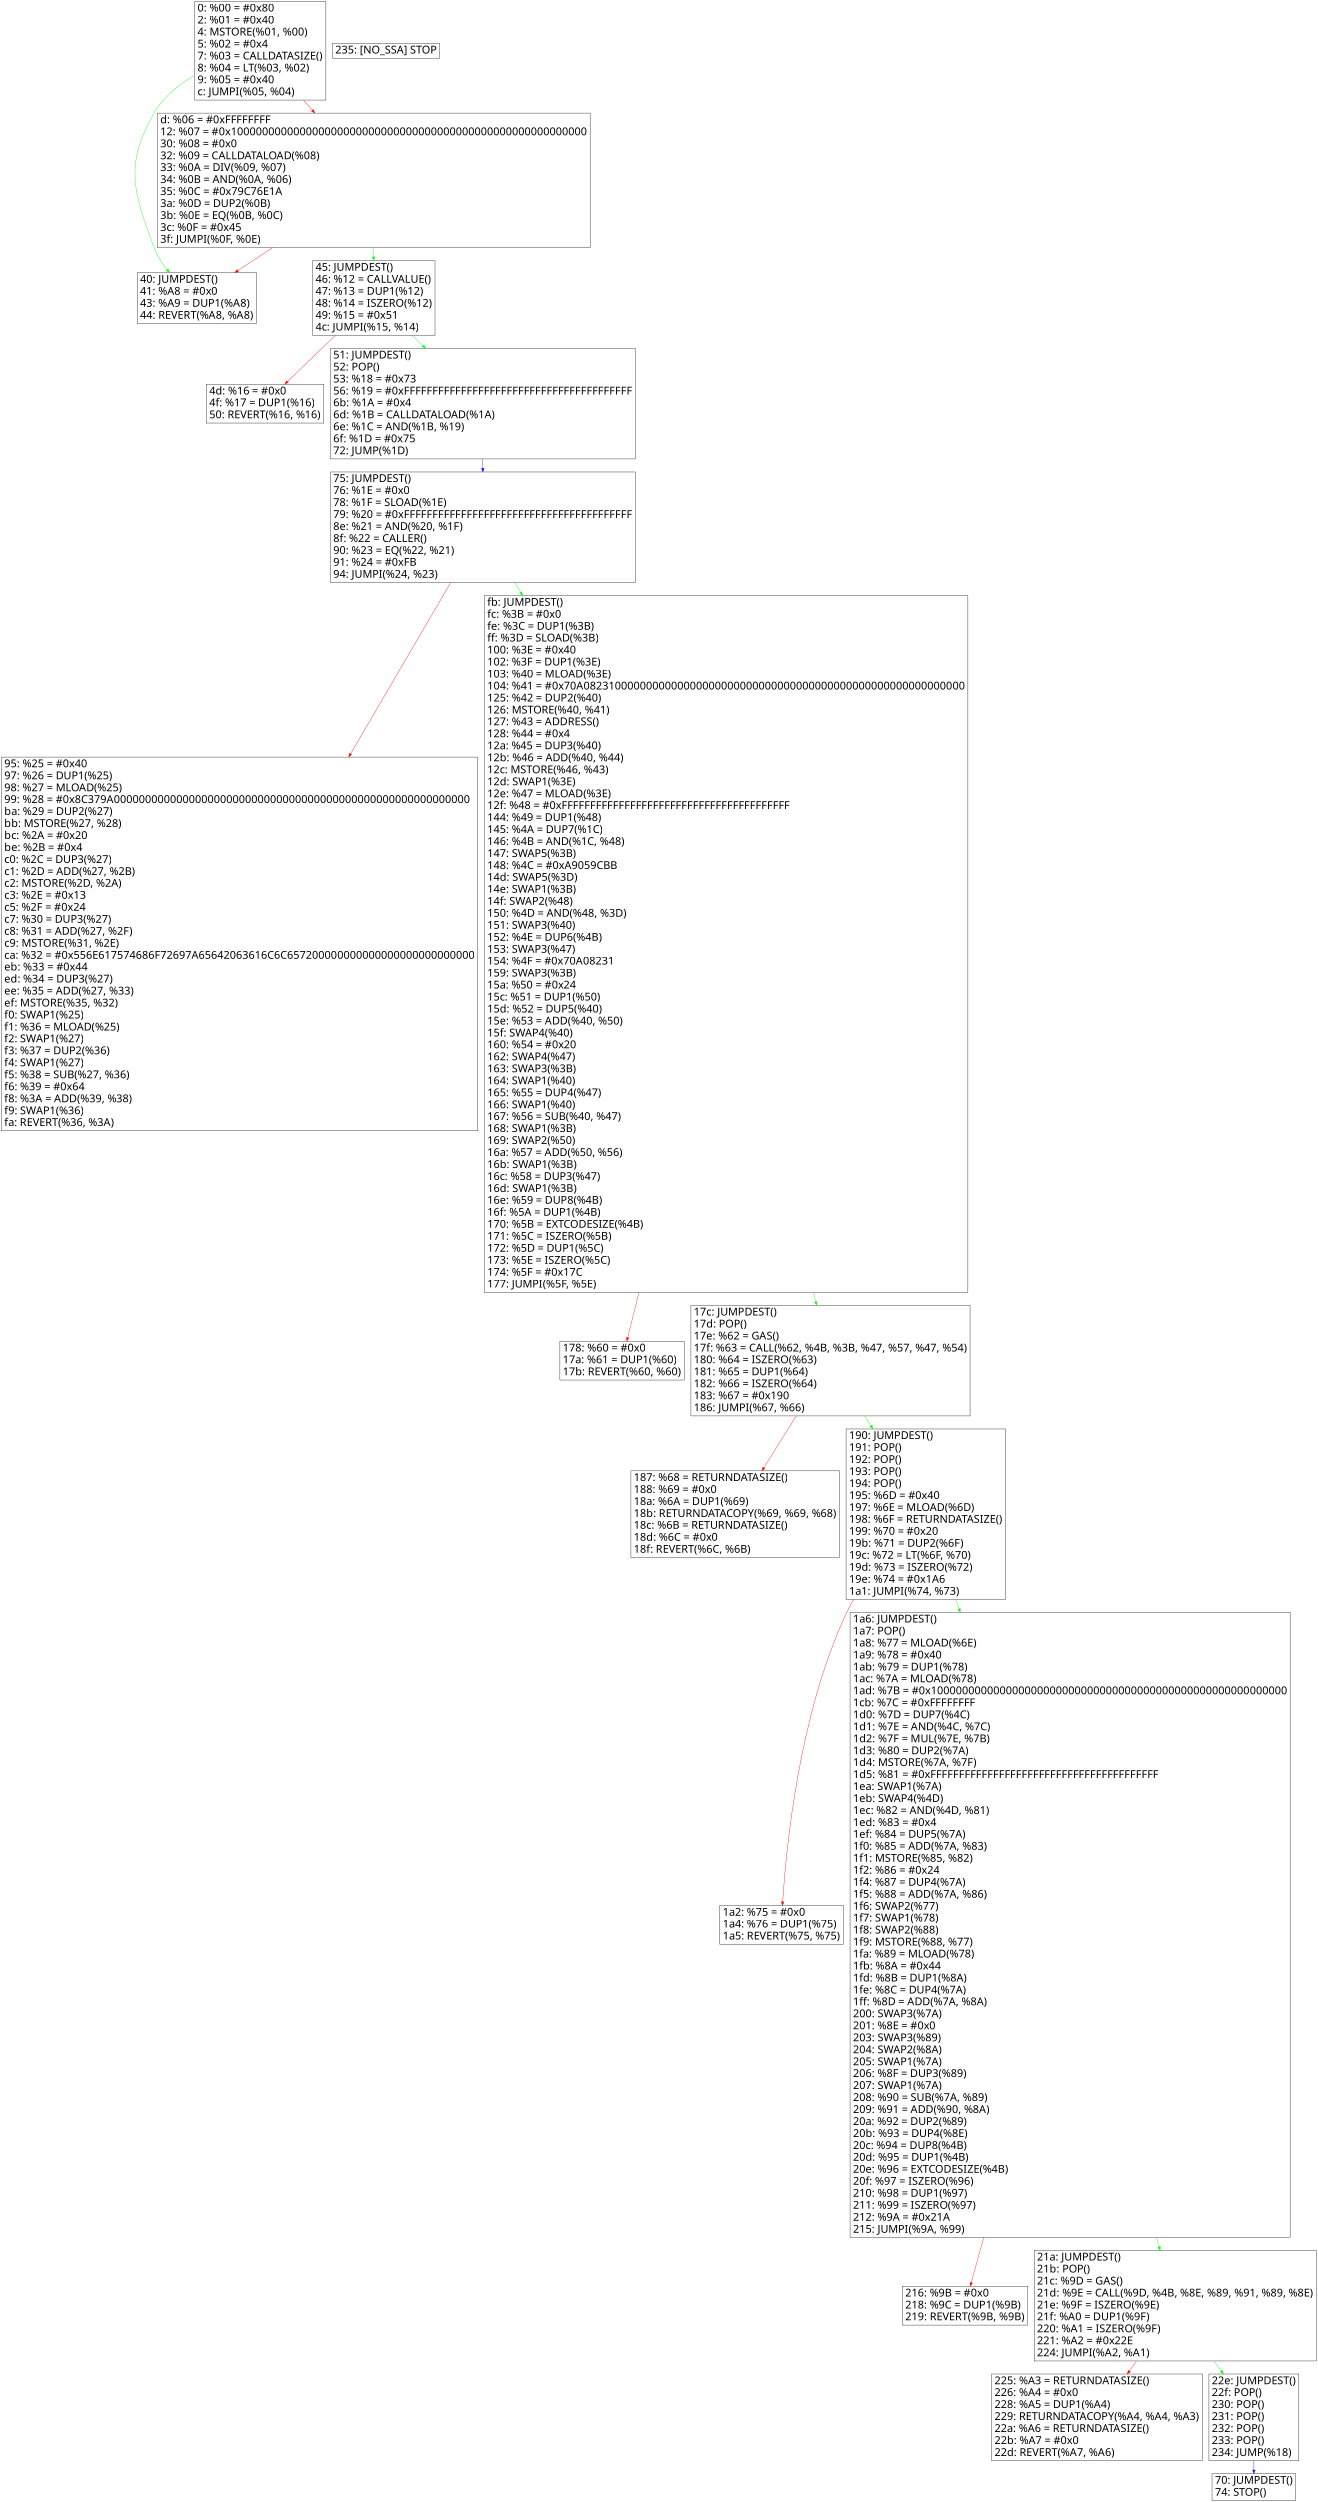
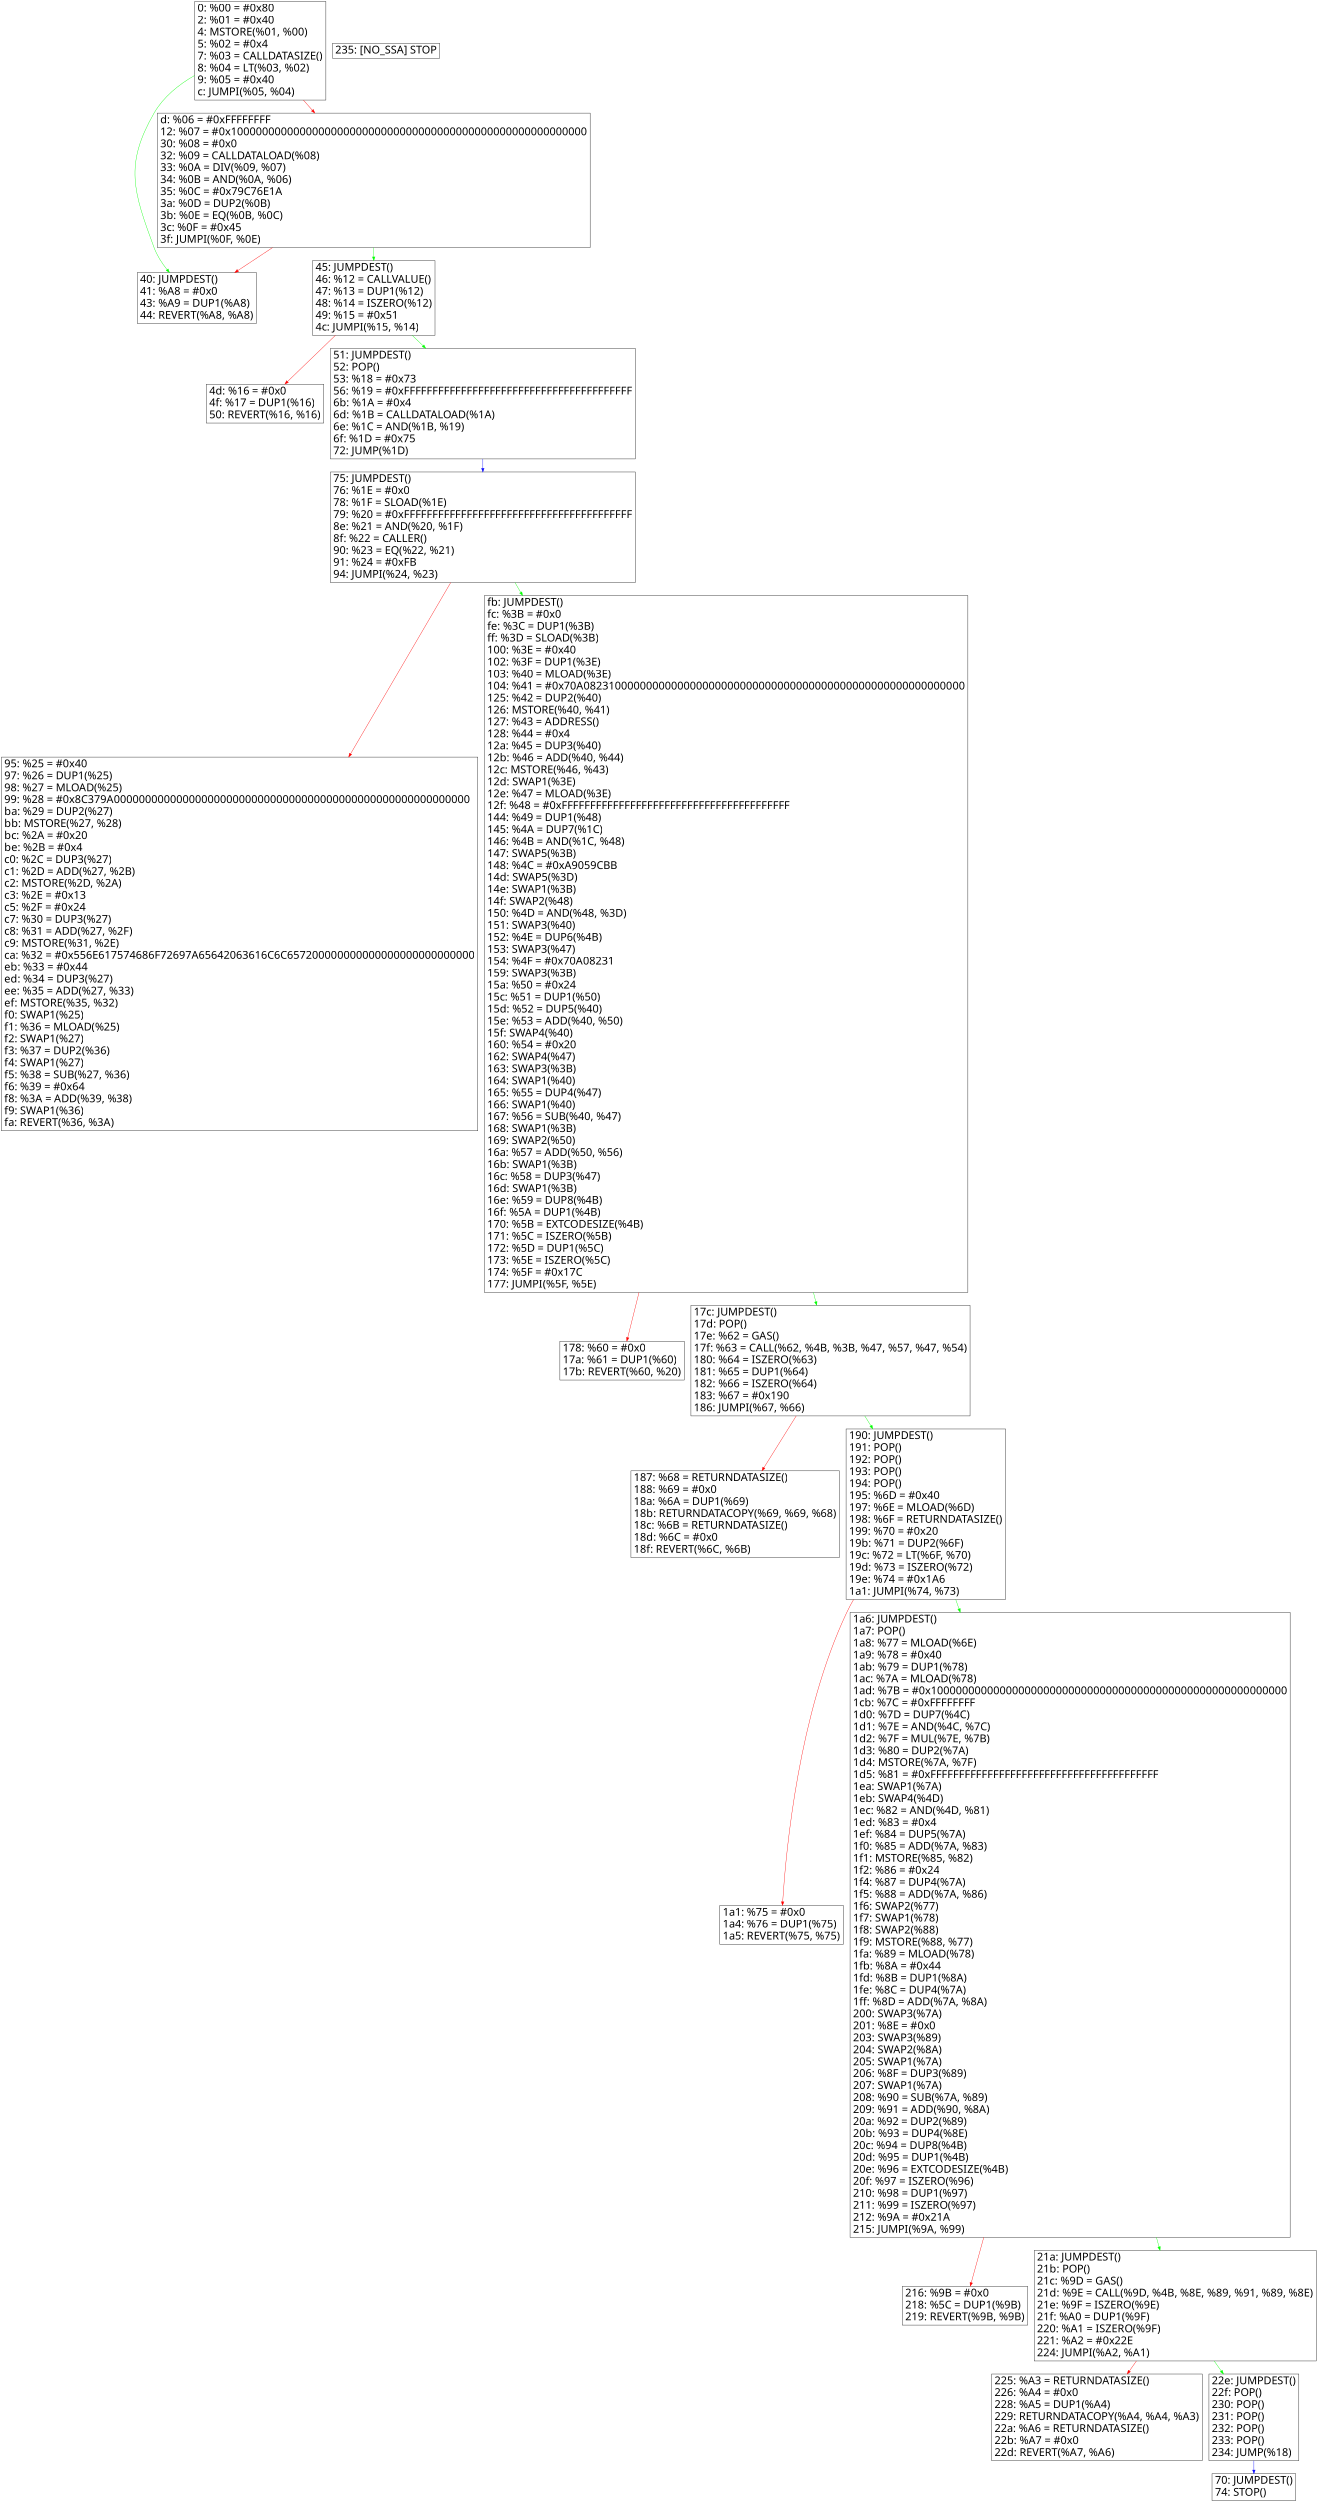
node "178: %60 = #0x0 17a: %61 = DUP1(%60) 17b: REVERT(%60, %60)": label "178: %60 = #0x0 17a: %61 = DUP1(%60) 17b: REVERT(%60, %60)" -> "178: %60 = #0x0 17a: %61 = DUP1(%60) 17b: REVERT(%60, %20)"
node "1a2: %75 = #0x0 1a4: %76 = DUP1(%75) 1a5: REVERT(%75, %75)": label "1a2: %75 = #0x0 1a4: %76 = DUP1(%75) 1a5: REVERT(%75, %75)" -> "1a1: %75 = #0x0 1a4: %76 = DUP1(%75) 1a5: REVERT(%75, %75)"
node "216: %9B = #0x0 218: %9C = DUP1(%9B) 219: REVERT(%9B, %9B)": label "216: %9B = #0x0 218: %9C = DUP1(%9B) 219: REVERT(%9B, %9B)" -> "216: %9B = #0x0 218: %5C = DUP1(%9B) 219: REVERT(%9B, %9B)"
